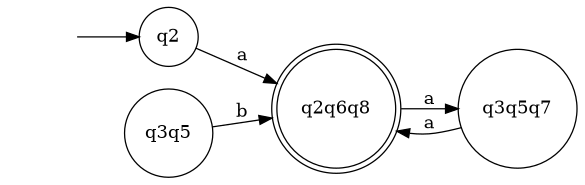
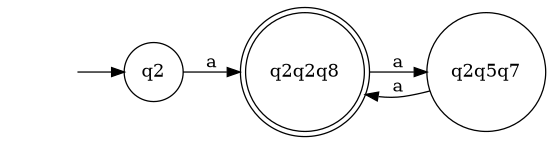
node "q2q6q8": label "q2q6q8" -> "q2q2q8"
node "q3q5q7": label "q3q5q7" -> "q2q5q7"
node "q3q5": removed
